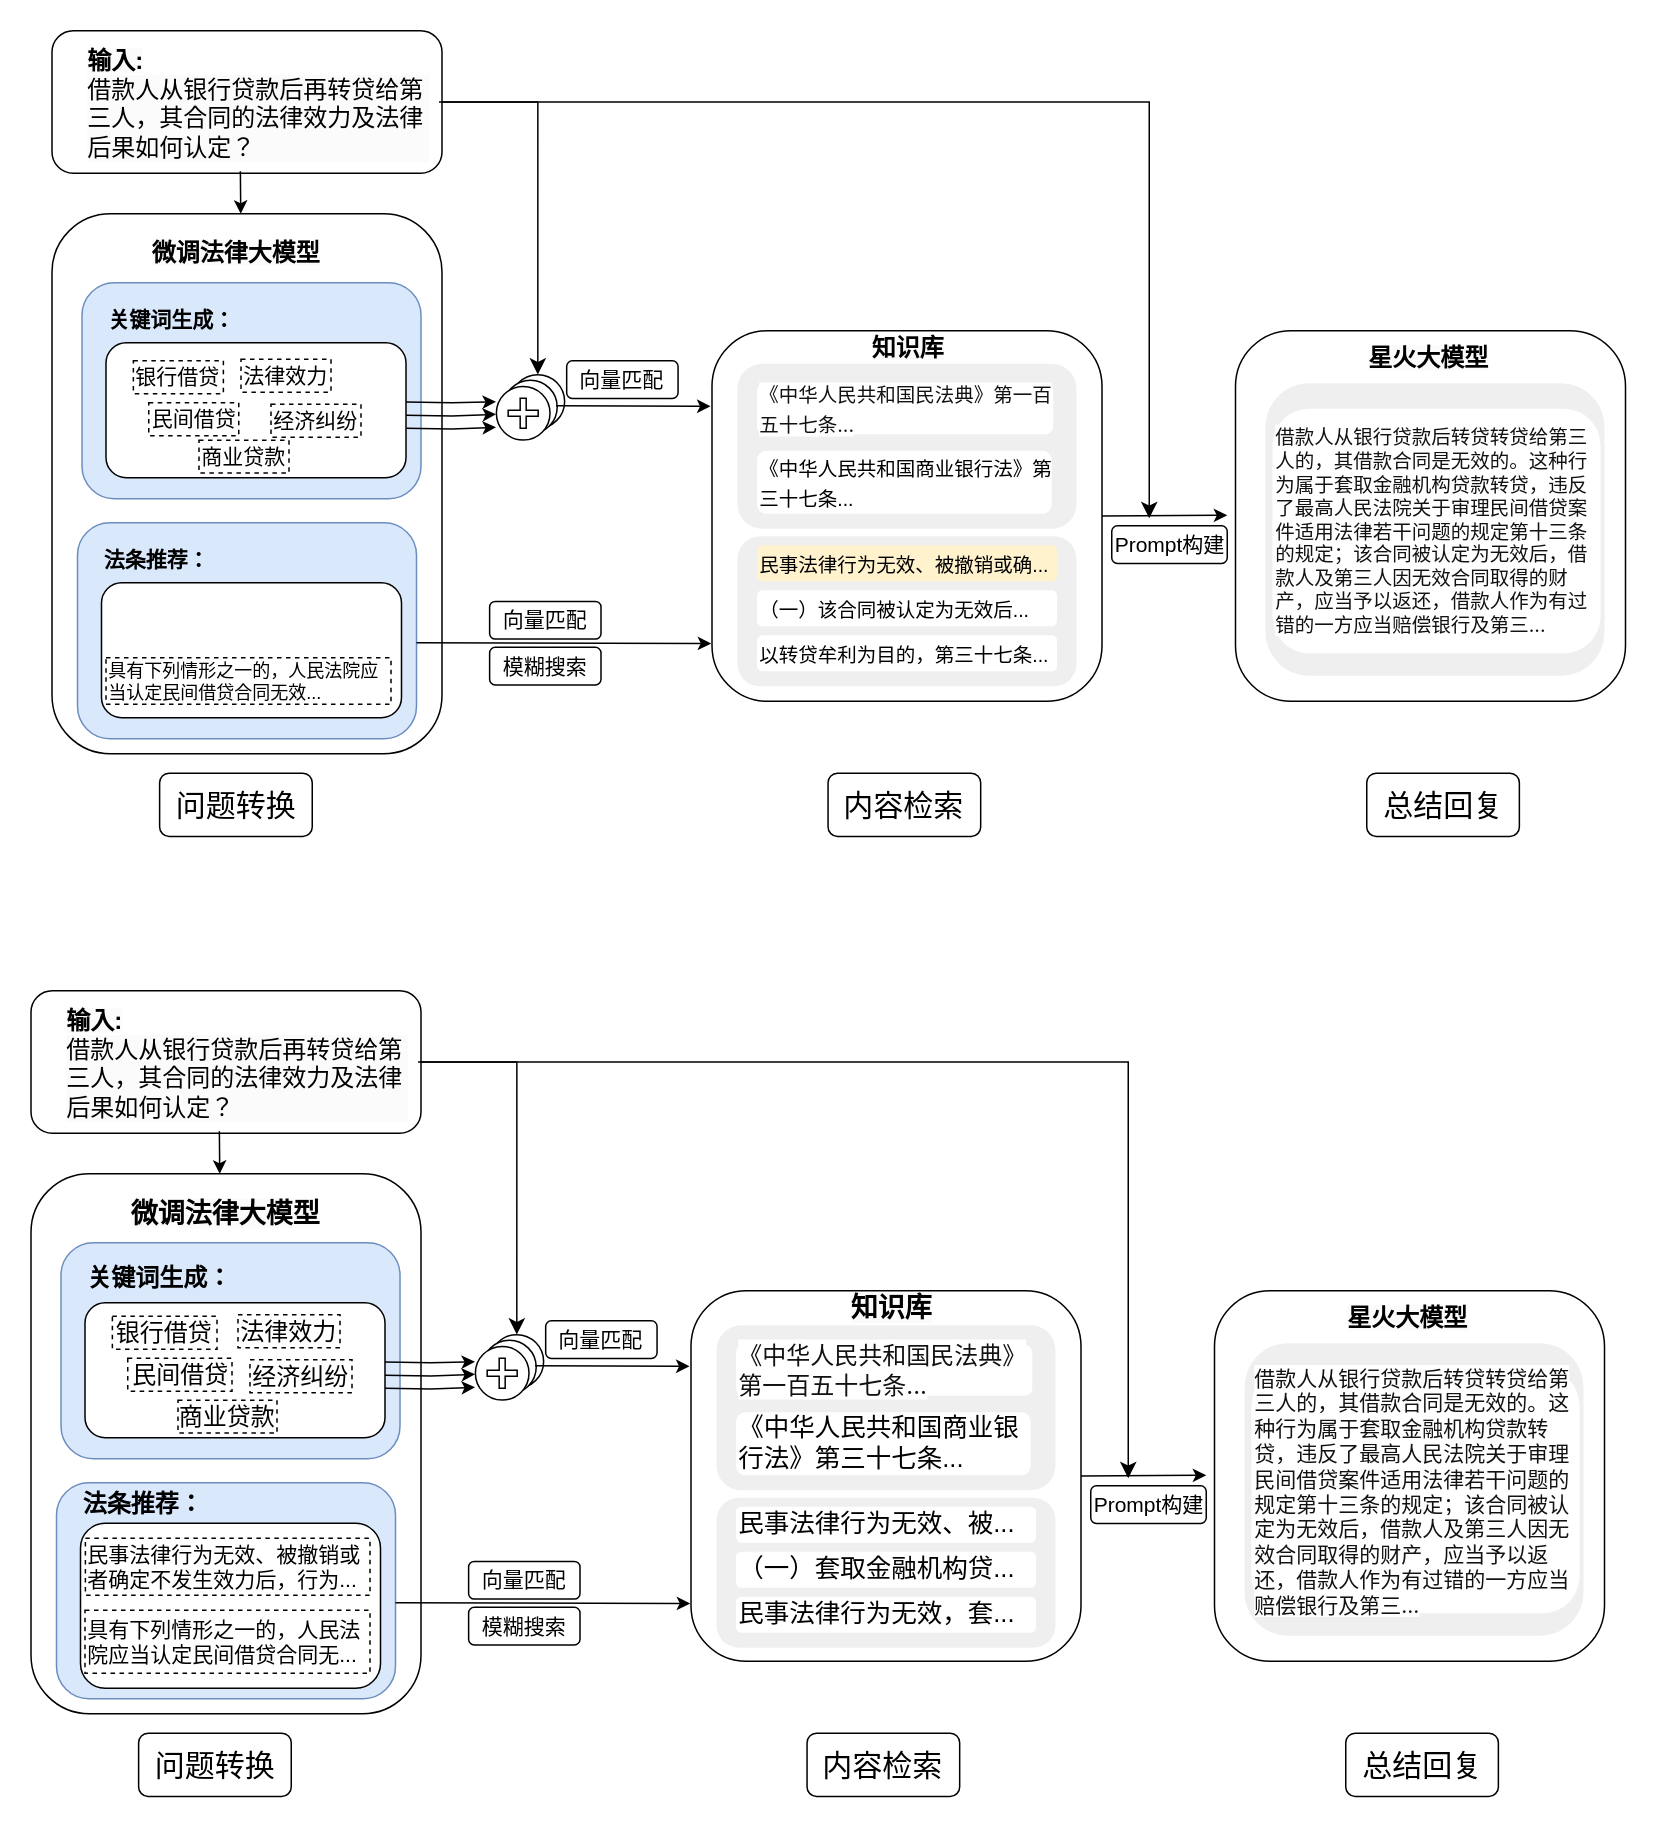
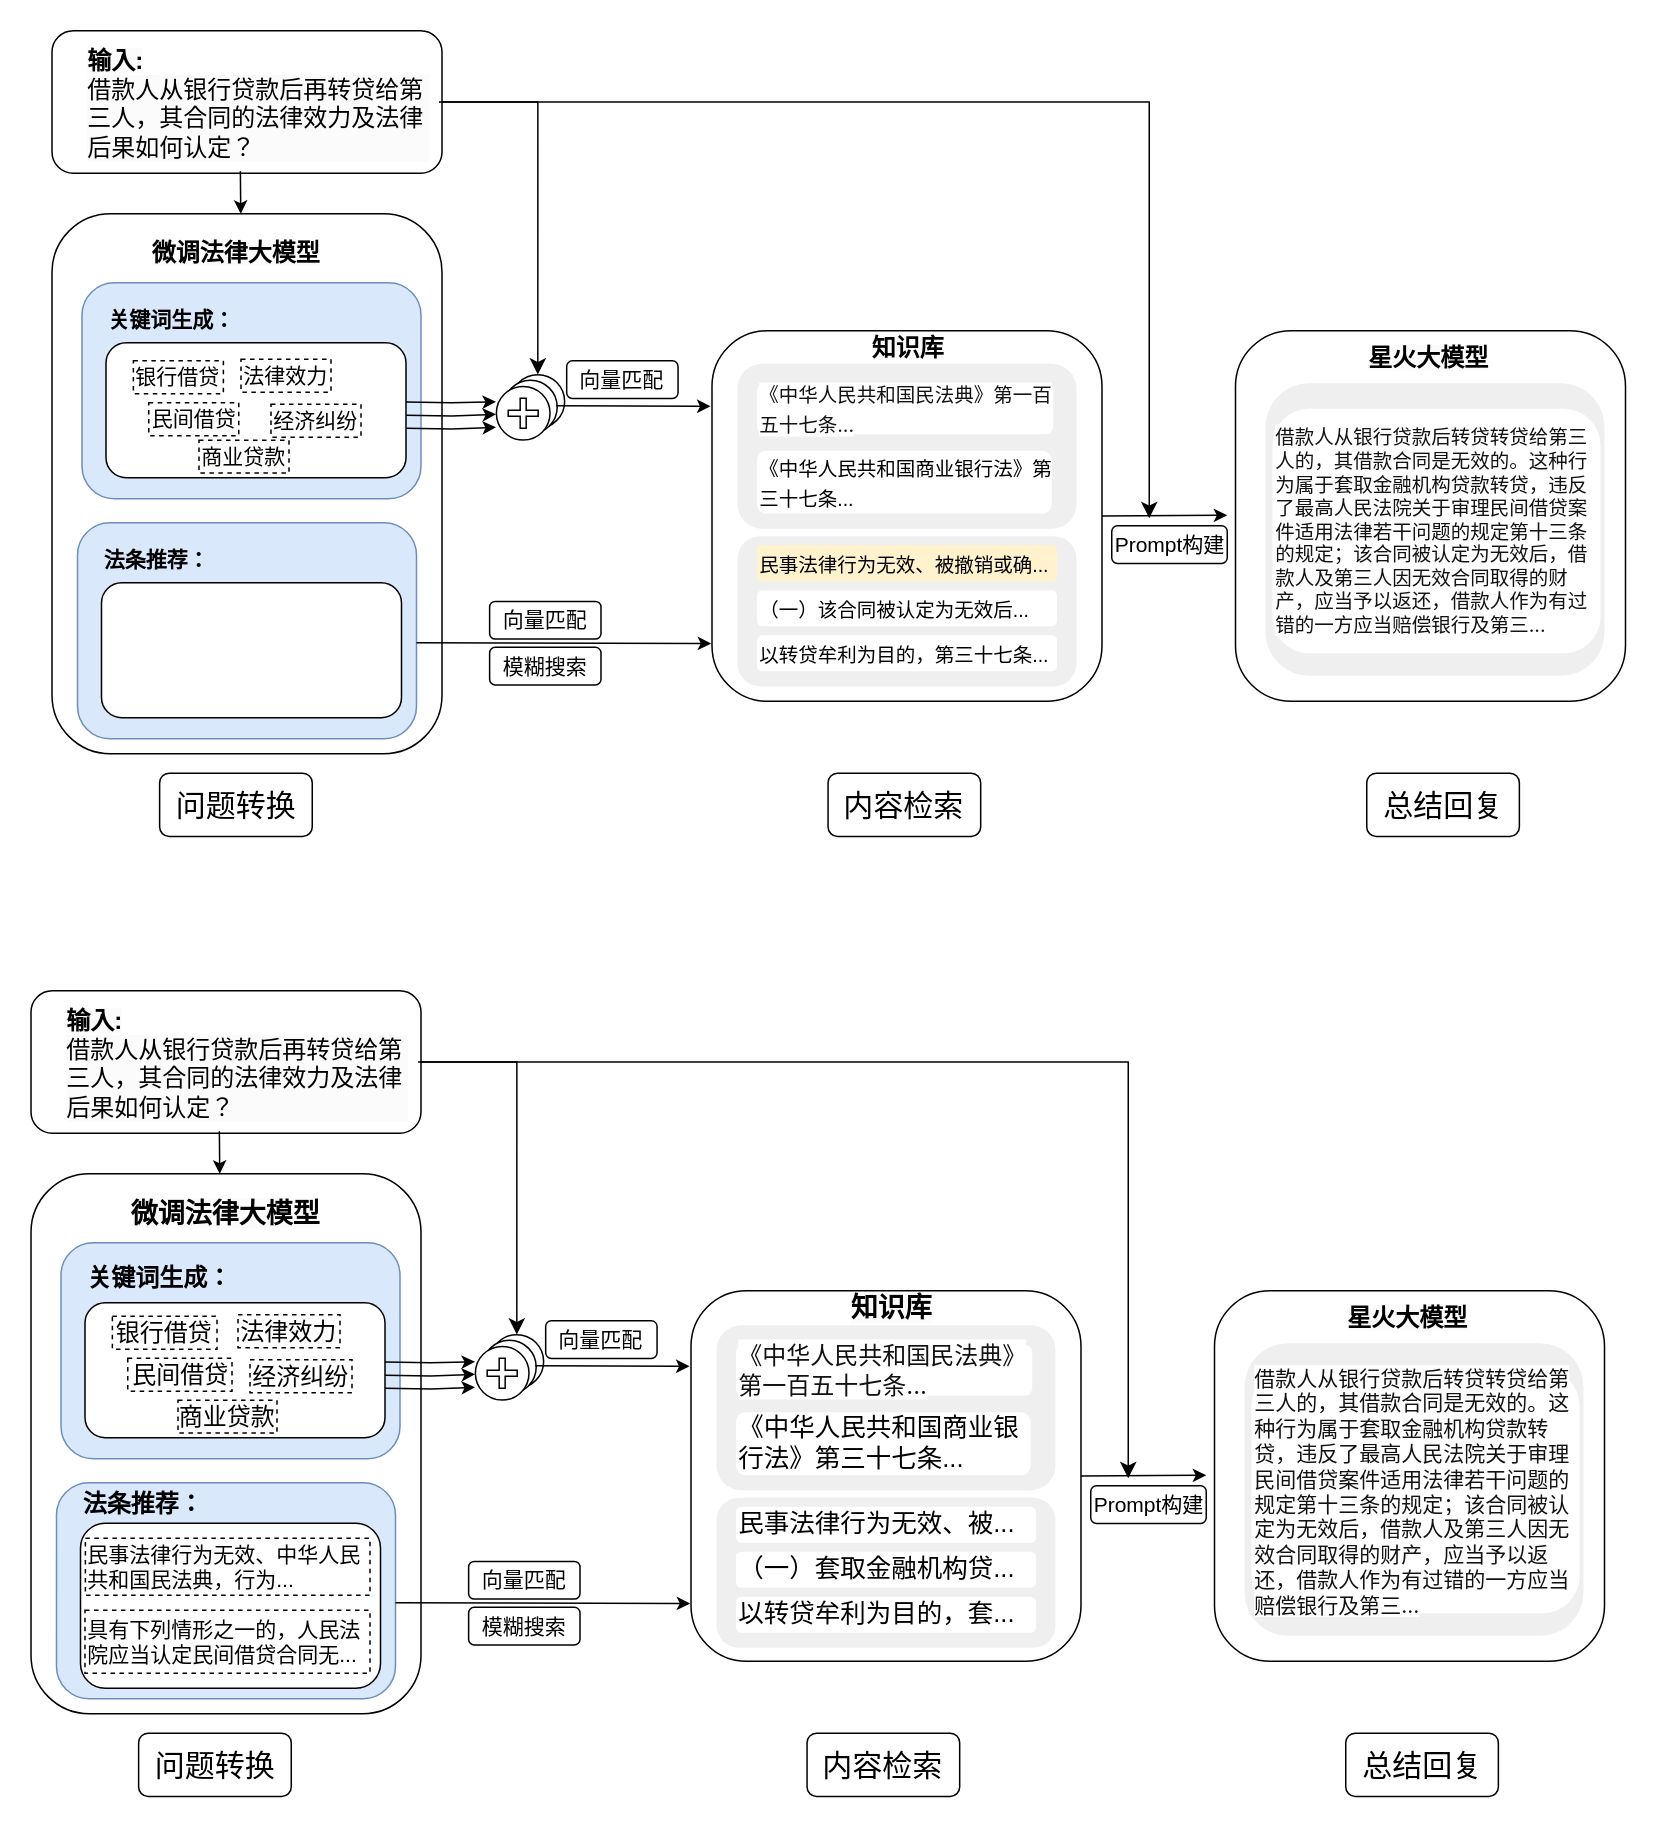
node "具有下列情形之一的，人民法院应当认定民间借贷合同无效...": removed
node "民事法律行为无效、被撤销或者确定不发生效力后，行为...": label "民事法律行为无效、被撤销或者确定不发生效力后，行为..." -> "民事法律行为无效、中华人民共和国民法典，行为..."
node "民事法律行为无效，套...": label "民事法律行为无效，套..." -> "以转贷牟利为目的，套..."
